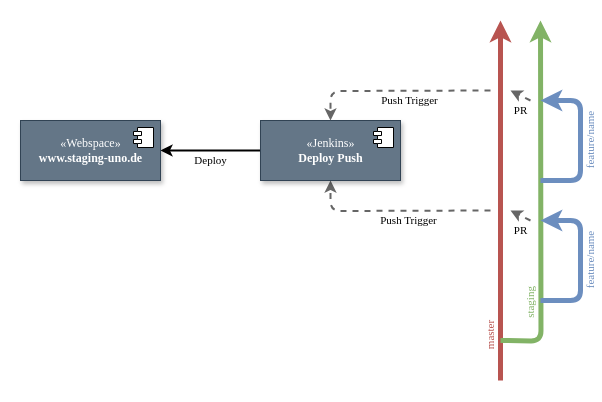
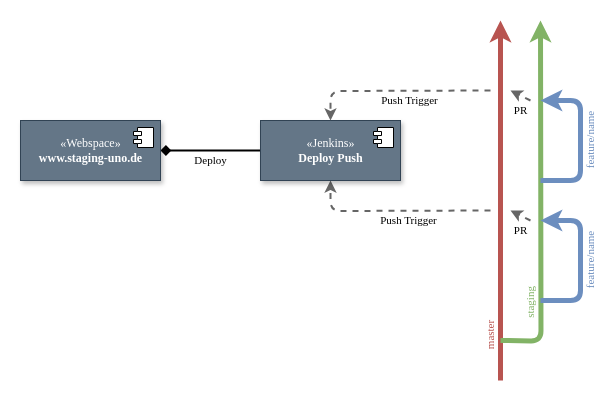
edge "«Jenkins» Deploy Push" -> "«Webspace» www.staging-uno.de": arrowhead classic -> diamond
